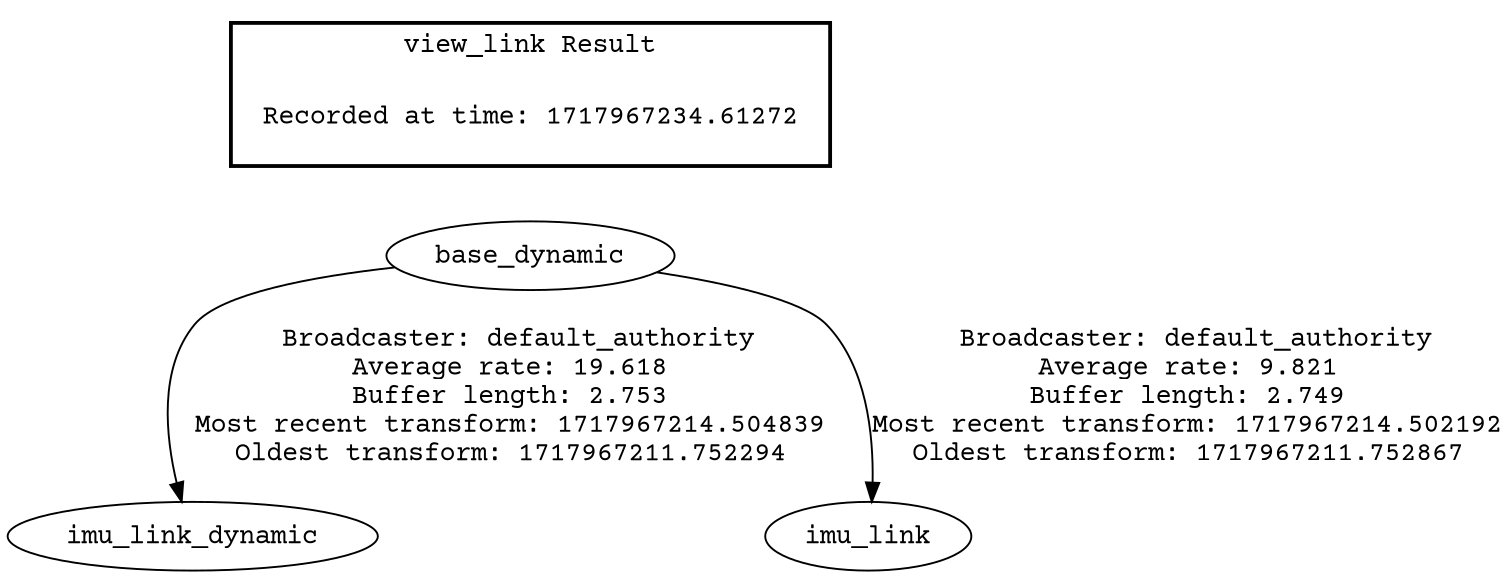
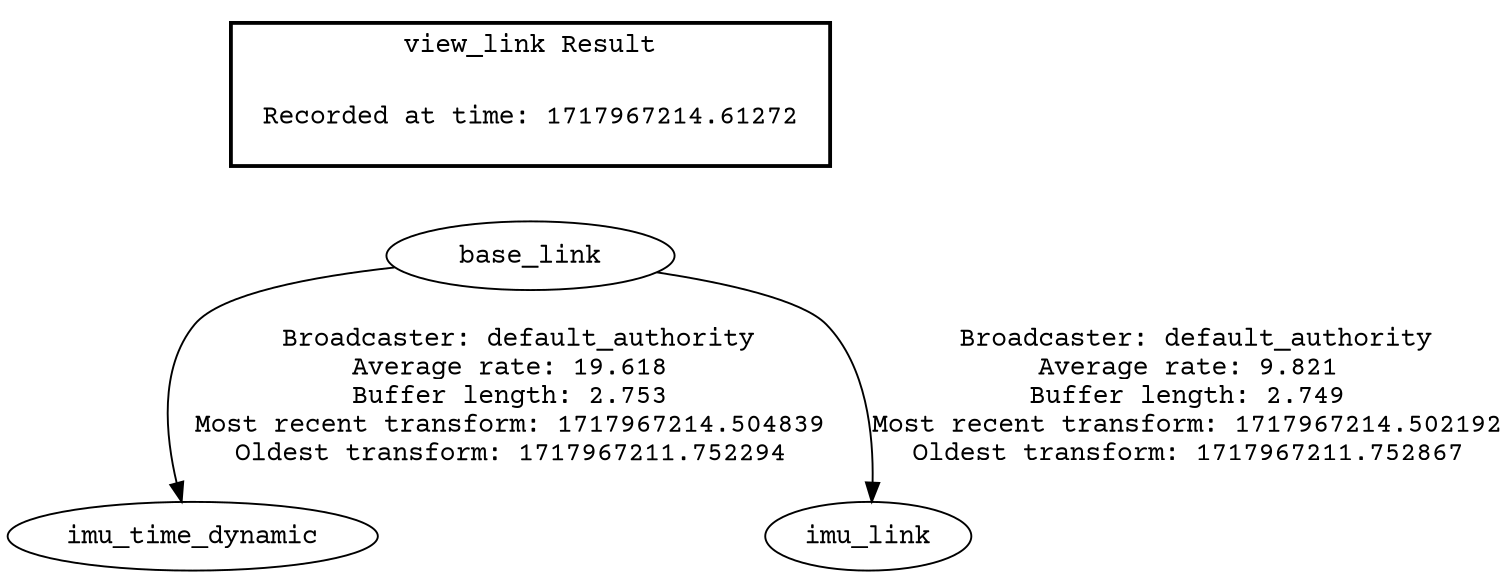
node "Recorded at time: 1717967234.61272": label "Recorded at time: 1717967234.61272" -> "Recorded at time: 1717967214.61272"
node "base_dynamic": label "base_dynamic" -> "base_link"
node "imu_link_dynamic": label "imu_link_dynamic" -> "imu_time_dynamic"
